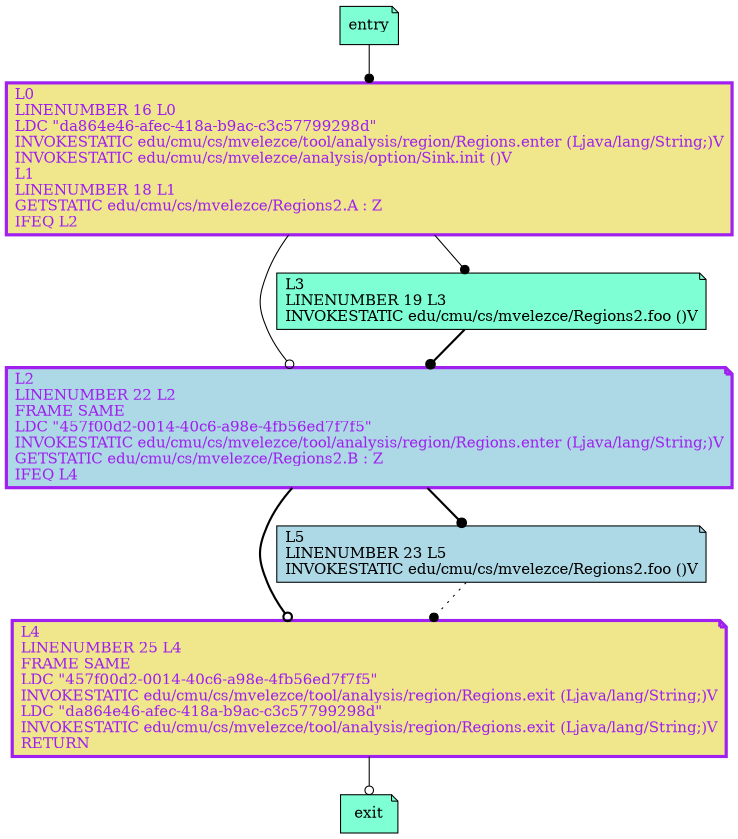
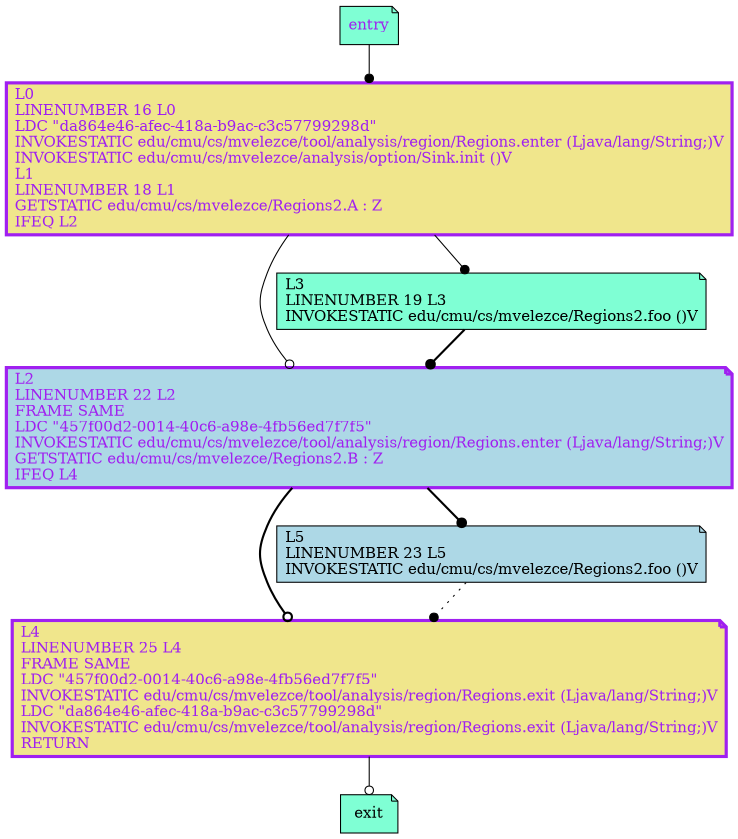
node "entry": fontcolor black -> purple
